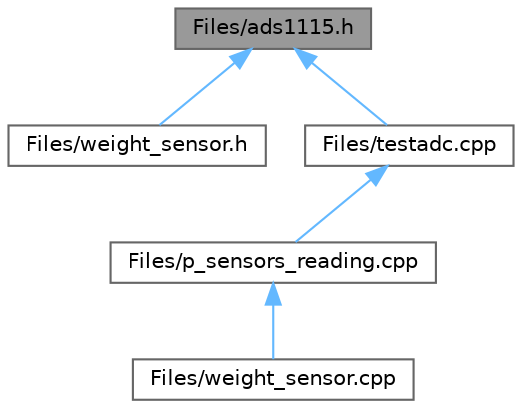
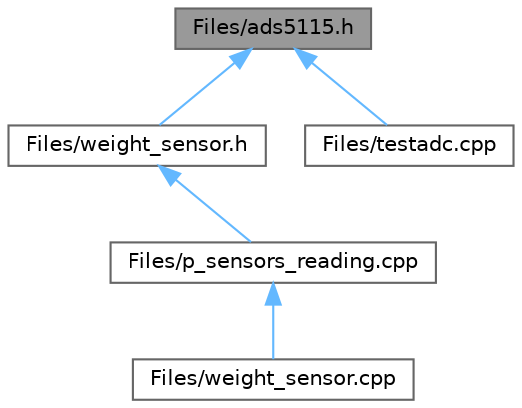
node "Files/ads1115.h": label "Files/ads1115.h" -> "Files/ads5115.h"
edge "Files/p_sensors_reading.cpp" -> "Files/testadc.cpp": now "Files/p_sensors_reading.cpp" -> "Files/weight_sensor.h"
